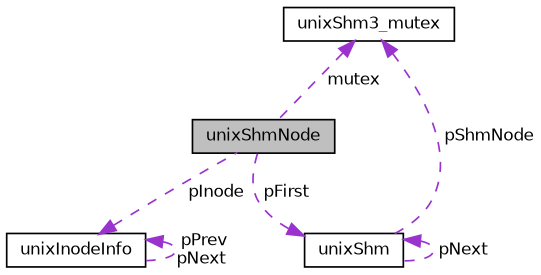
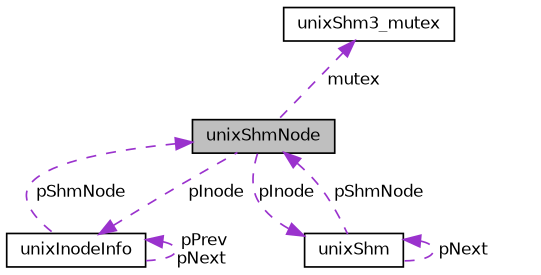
edge "unixShm" -> "unixShm3_mutex": now "unixShm" -> "unixShmNode"
edge "unixInodeInfo" -> "unixShmNode": added, label "pShmNode"
edge "unixShmNode" -> "unixShm": label " pFirst" -> " pInode"
